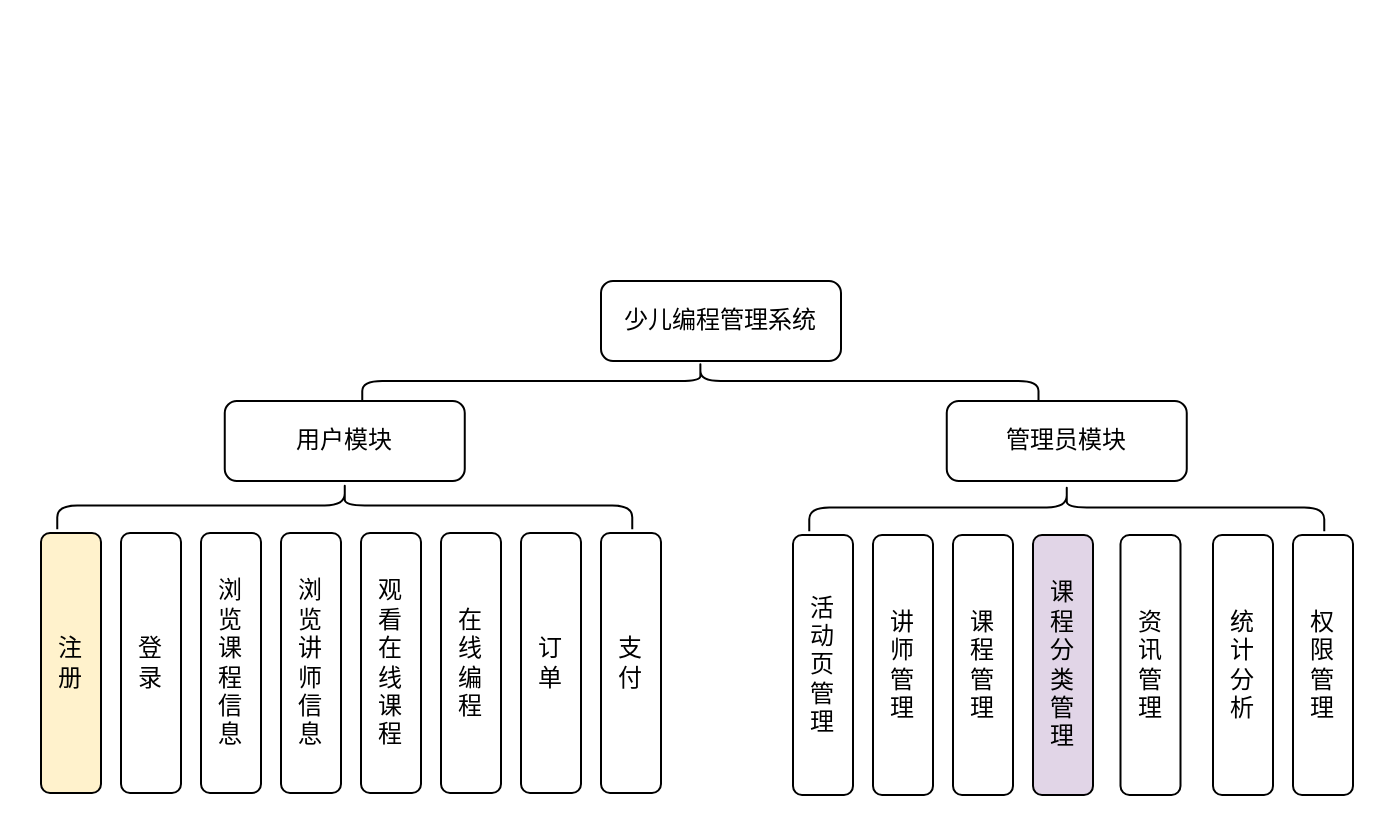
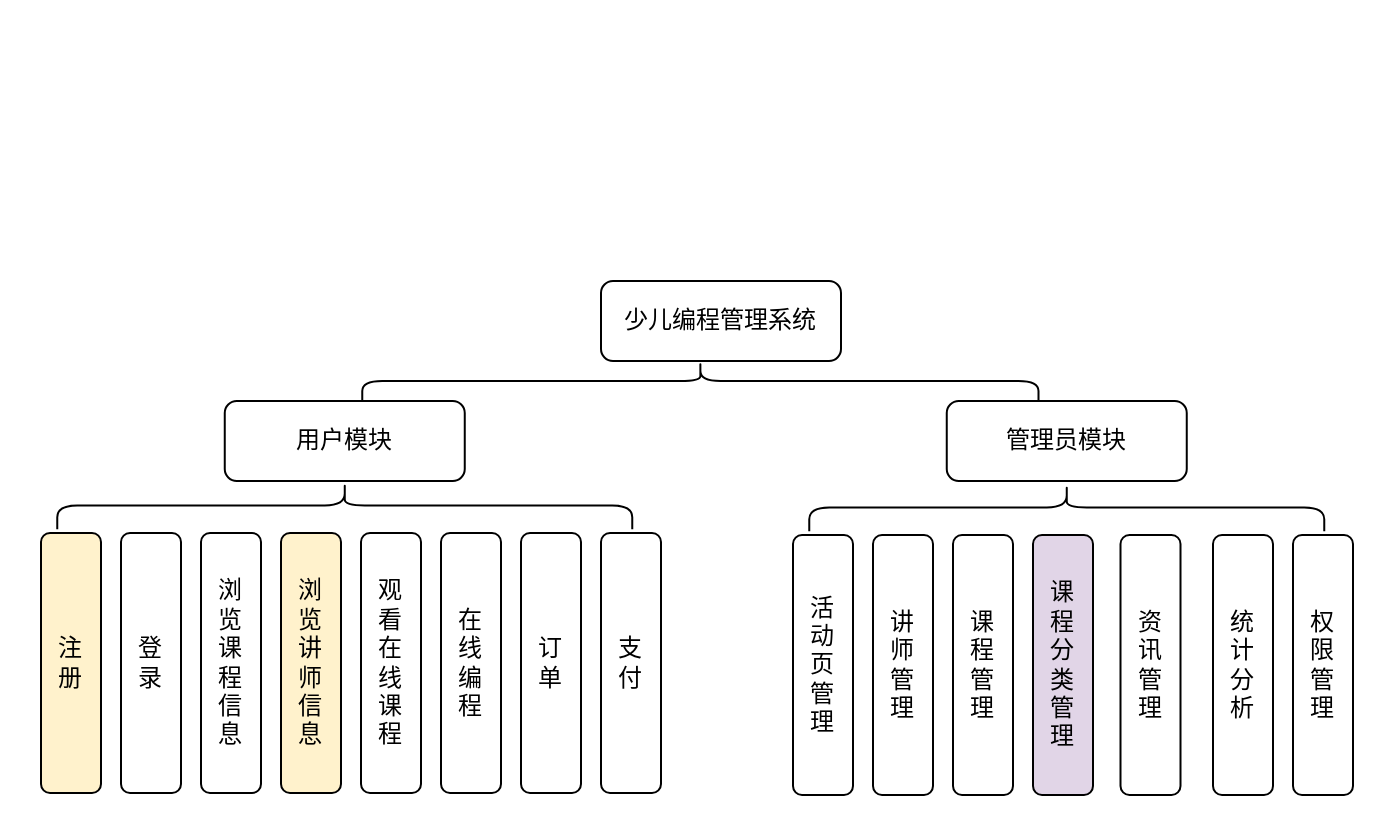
node "浏 览 讲 师 信 息": fillcolor #ffffff -> #fff2cc
